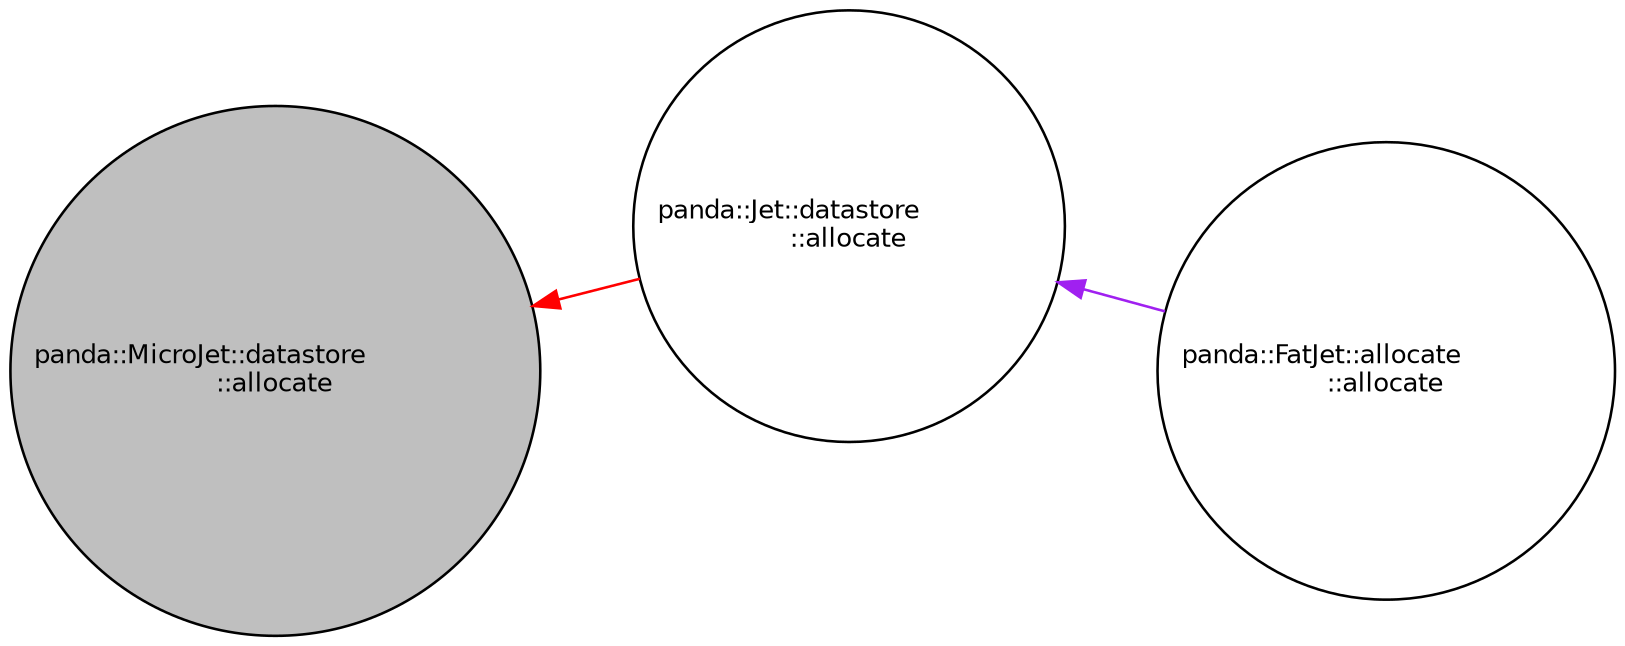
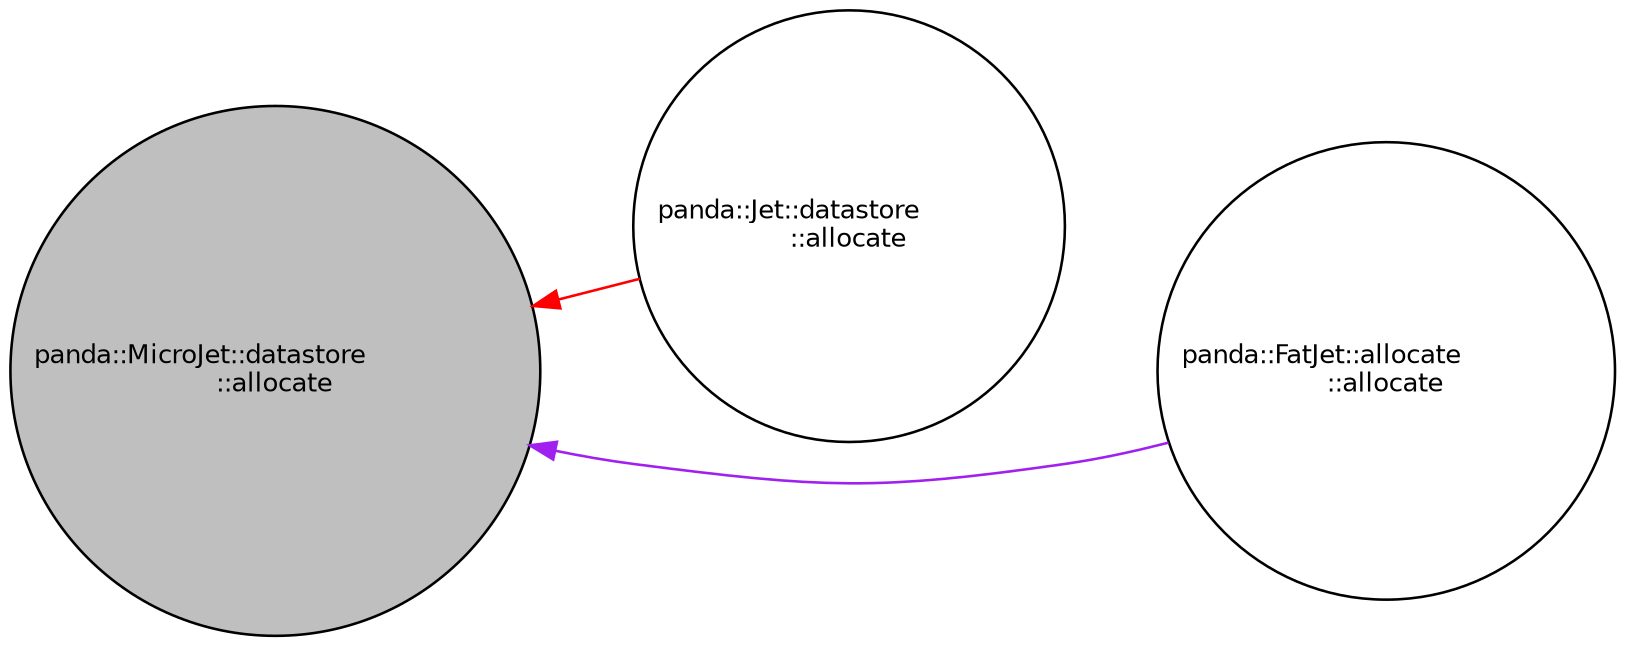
edge "panda::FatJet::allocate ::allocate" -> "panda::Jet::datastore ::allocate": now "panda::FatJet::allocate ::allocate" -> "panda::MicroJet::datastore ::allocate"
